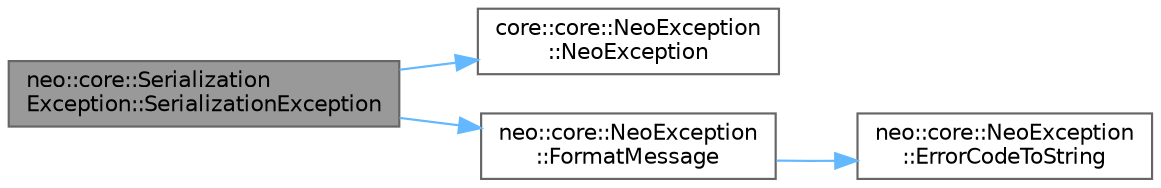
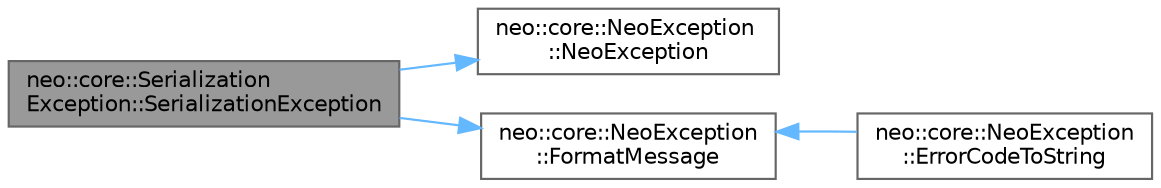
node "core::core::NeoException ::NeoException": label "core::core::NeoException ::NeoException" -> "neo::core::NeoException ::NeoException"
edge "neo::core::NeoException ::FormatMessage" -> "neo::core::NeoException ::ErrorCodeToString": reversed
